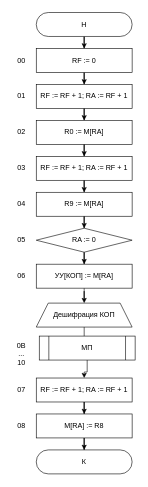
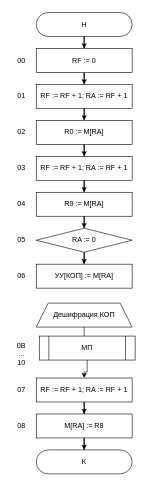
edge "УУ[КОП] := M[RA]" -> "Дешифрация КОП": removed
